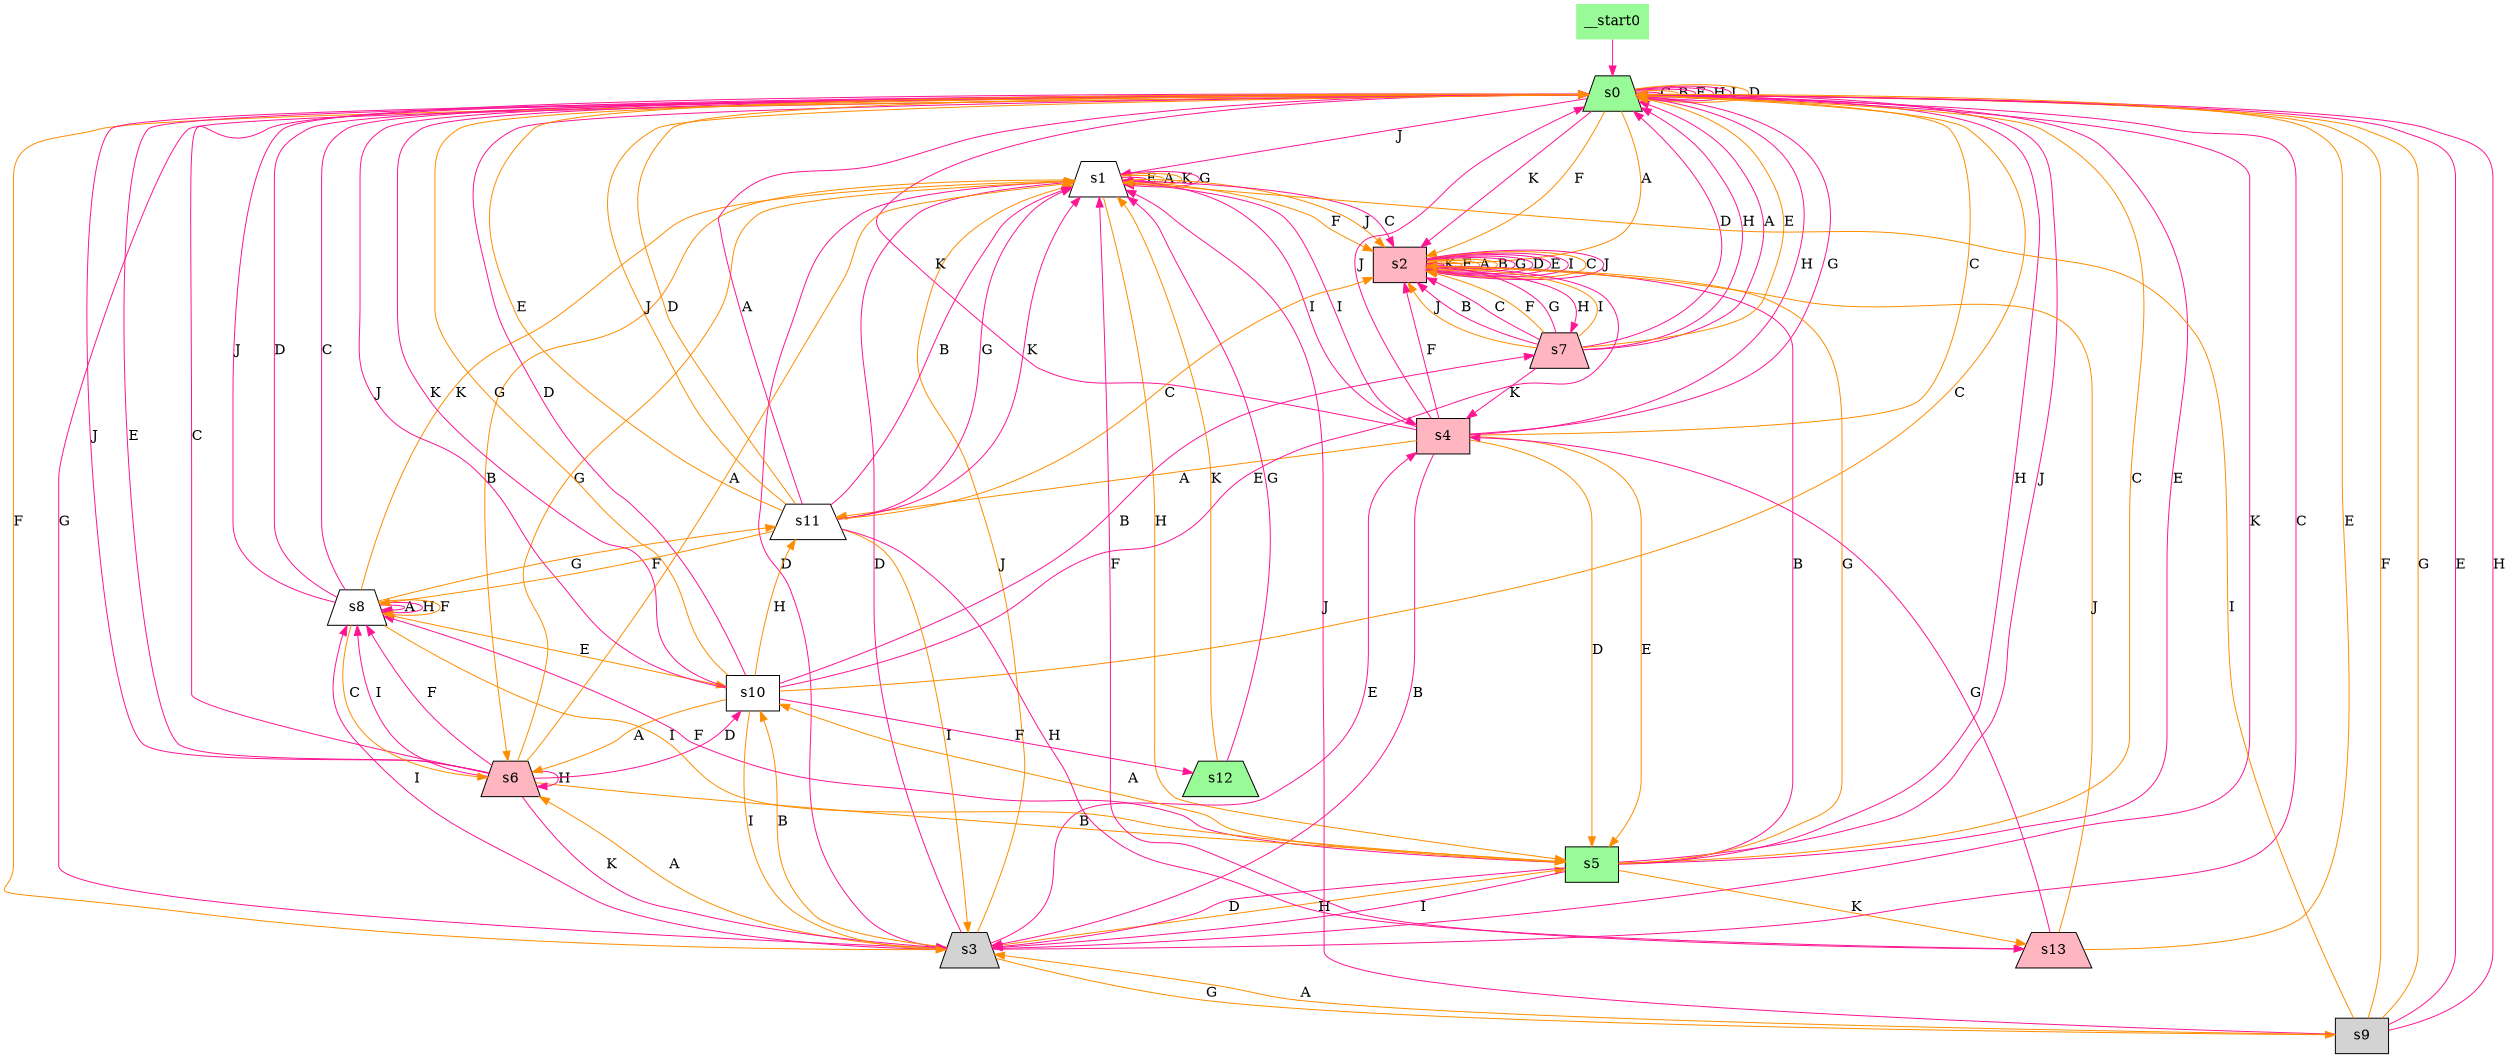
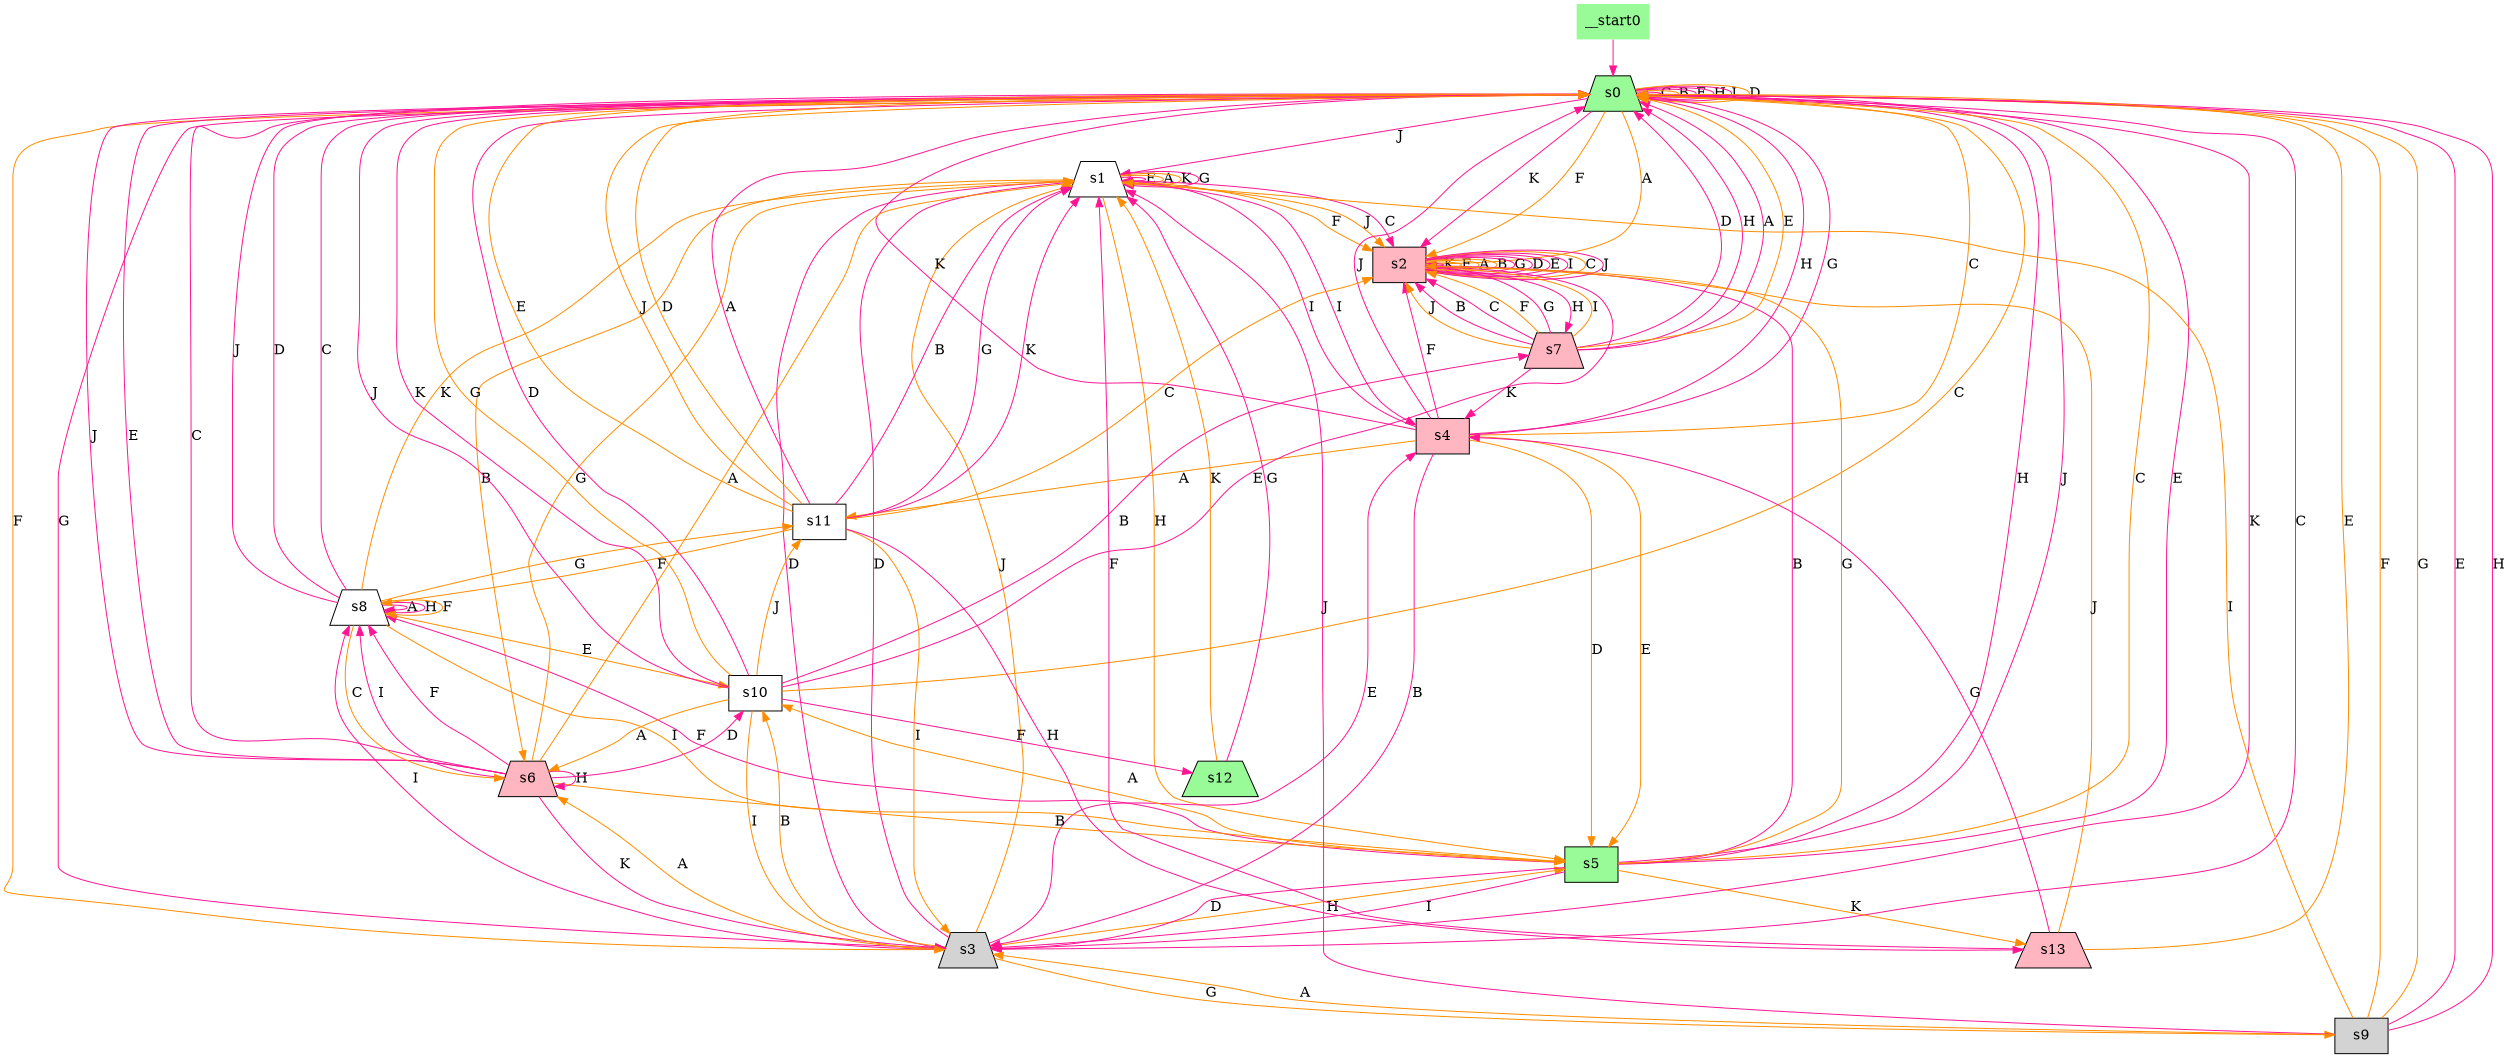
node "s11": shape trapezium -> box
edge "s10" -> "s11": label "H" -> "J"
